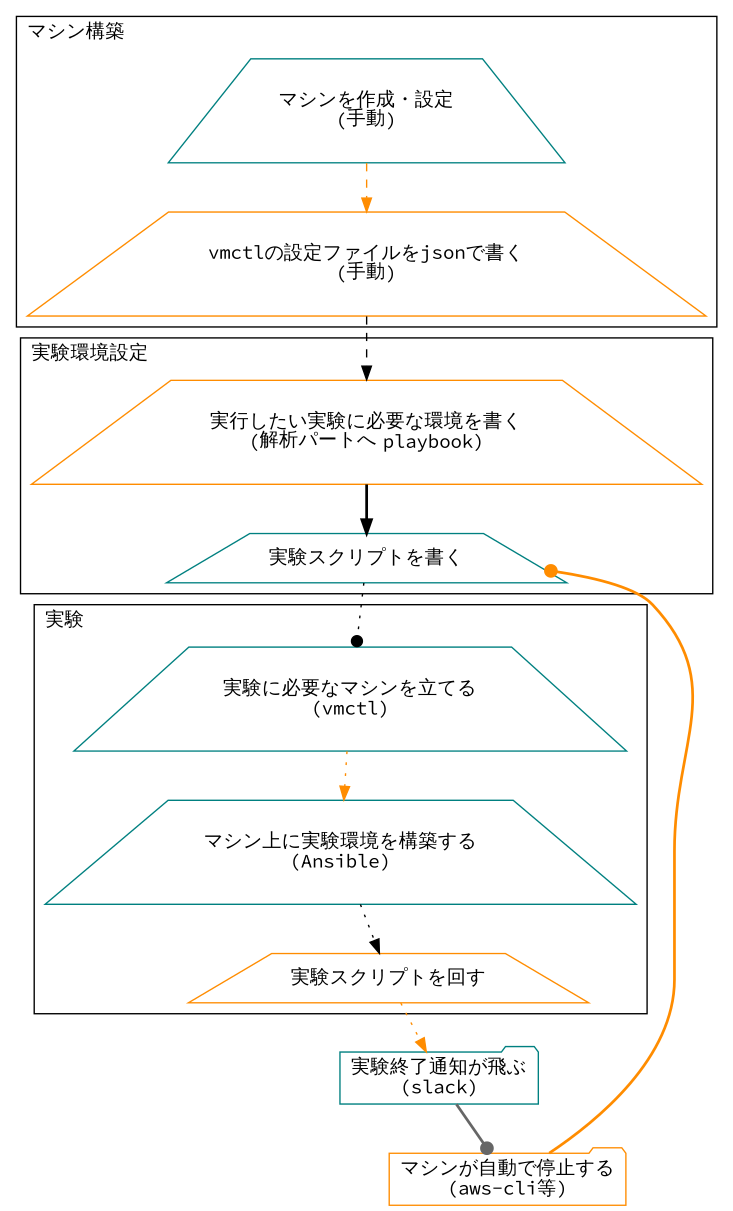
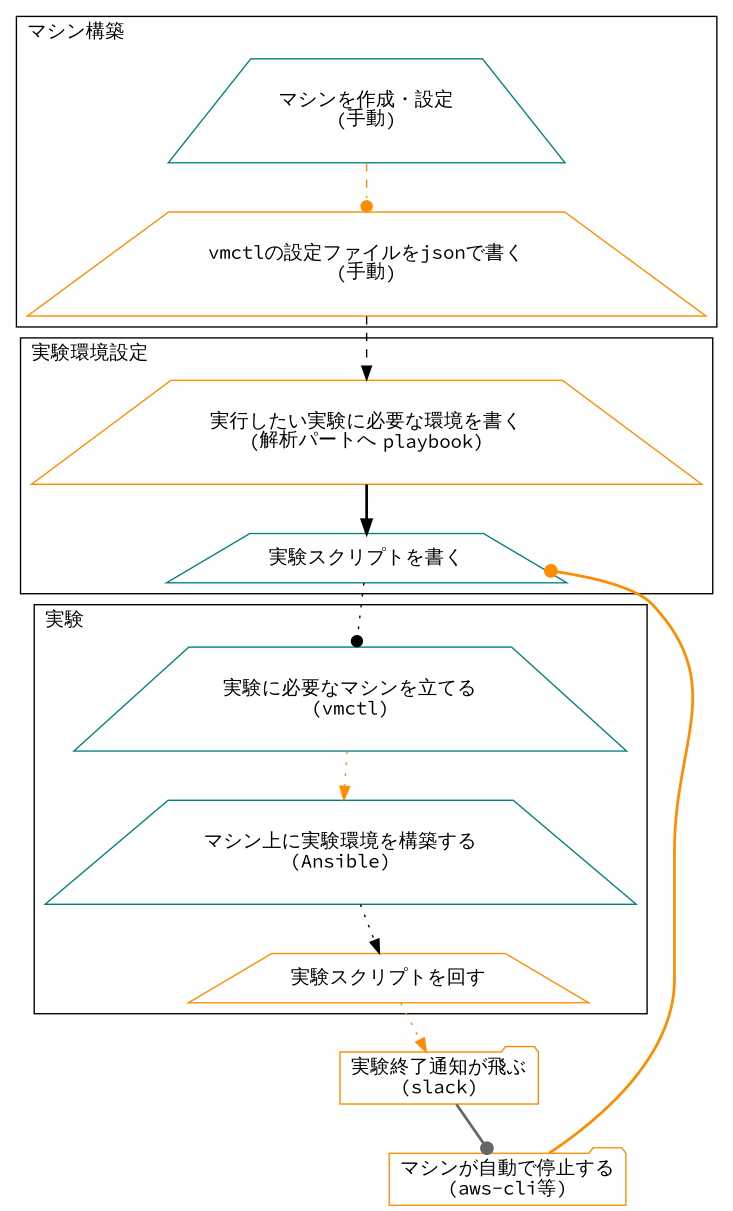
edge "マシンを作成・設定 (手動)" -> "vmctlの設定ファイルをjsonで書く (手動)": arrowhead normal -> dot
node "実験終了通知が飛ぶ (slack)": color teal -> darkorange
